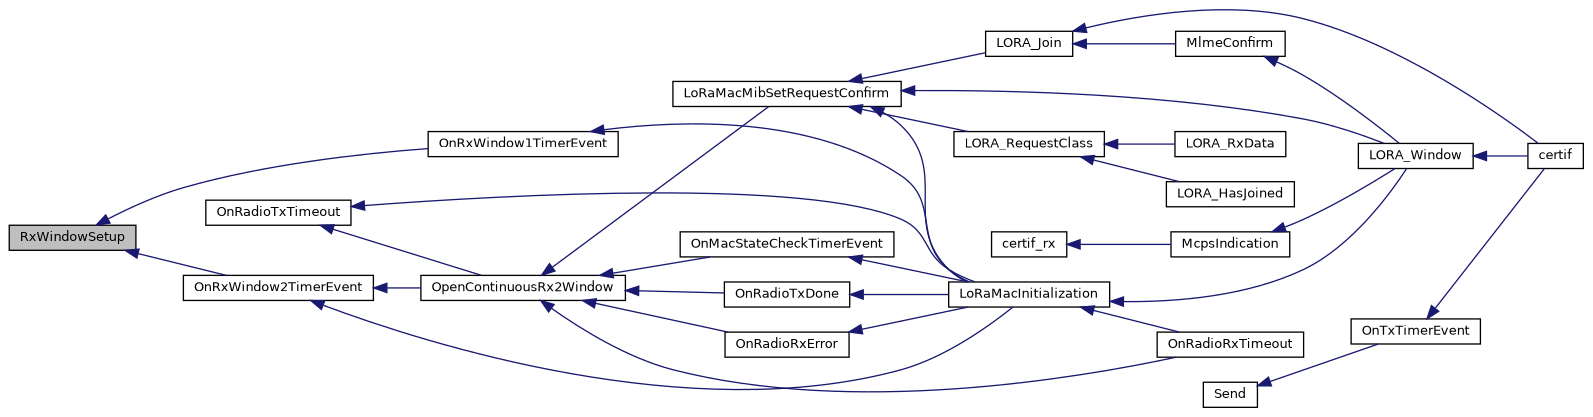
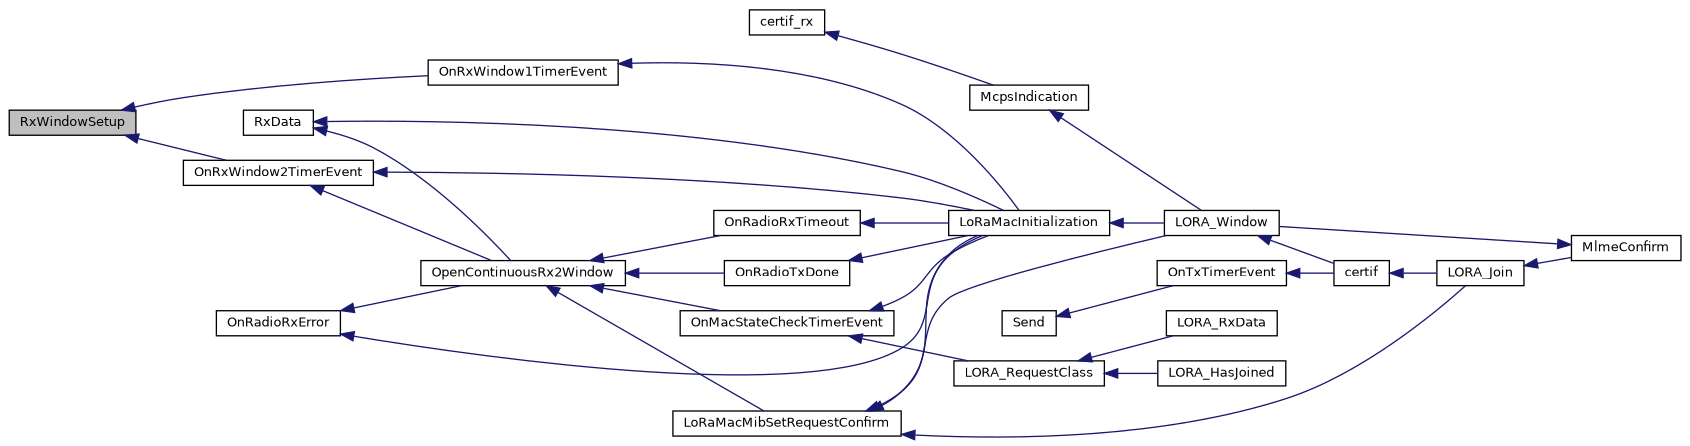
edge "certif" -> "LORA_Join": reversed
edge "LORA_RequestClass" -> "LoRaMacMibSetRequestConfirm": now "LORA_RequestClass" -> "OnMacStateCheckTimerEvent"
node "OnRadioTxTimeout": label "OnRadioTxTimeout" -> "RxData"
edge "OnRadioRxError" -> "OpenContinuousRx2Window": reversed
edge "OnRadioRxTimeout" -> "LoRaMacInitialization": reversed
